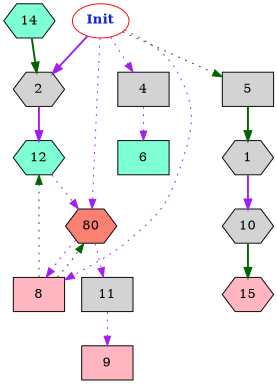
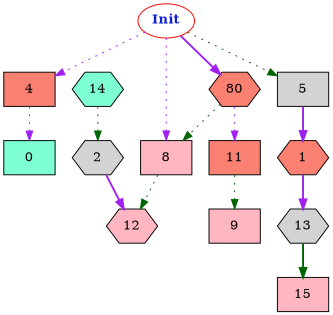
edge "14" -> "2": style bold -> dotted
edge "Init" -> "2": removed
node "4": fillcolor lightgrey -> salmon
edge "Init" -> "80": style dotted -> bold
edge "5" -> "1": color darkgreen -> purple
node "12": fillcolor aquamarine -> lightpink
node "6": label "6" -> "0"
node "1": fillcolor lightgrey -> salmon
edge "12" -> "80": removed
node "10": label "10" -> "13"
edge "80" -> "8": color purple -> darkgreen
edge "8" -> "80": removed
node "11": fillcolor lightgrey -> salmon
node "15": shape hexagon -> box
edge "11" -> "9": color purple -> darkgreen
